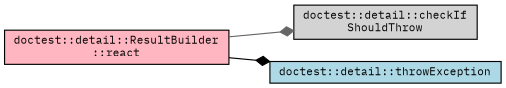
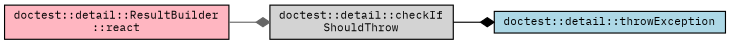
edge "doctest::detail::ResultBuilder ::react" -> "doctest::detail::throwException": now "doctest::detail::checkIf ShouldThrow" -> "doctest::detail::throwException"
